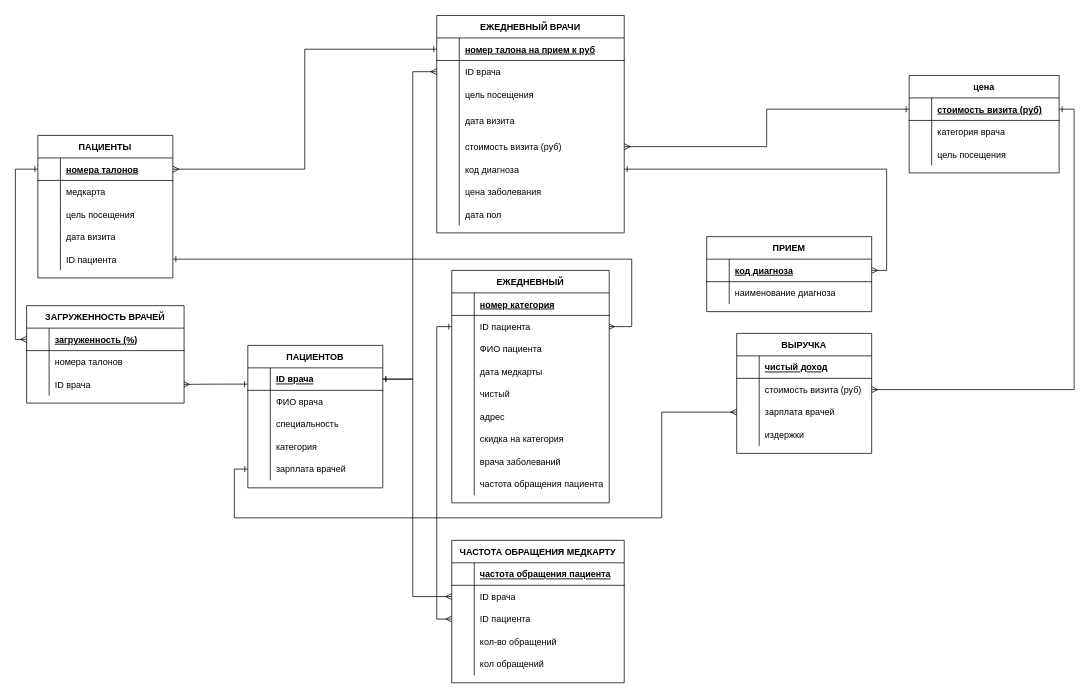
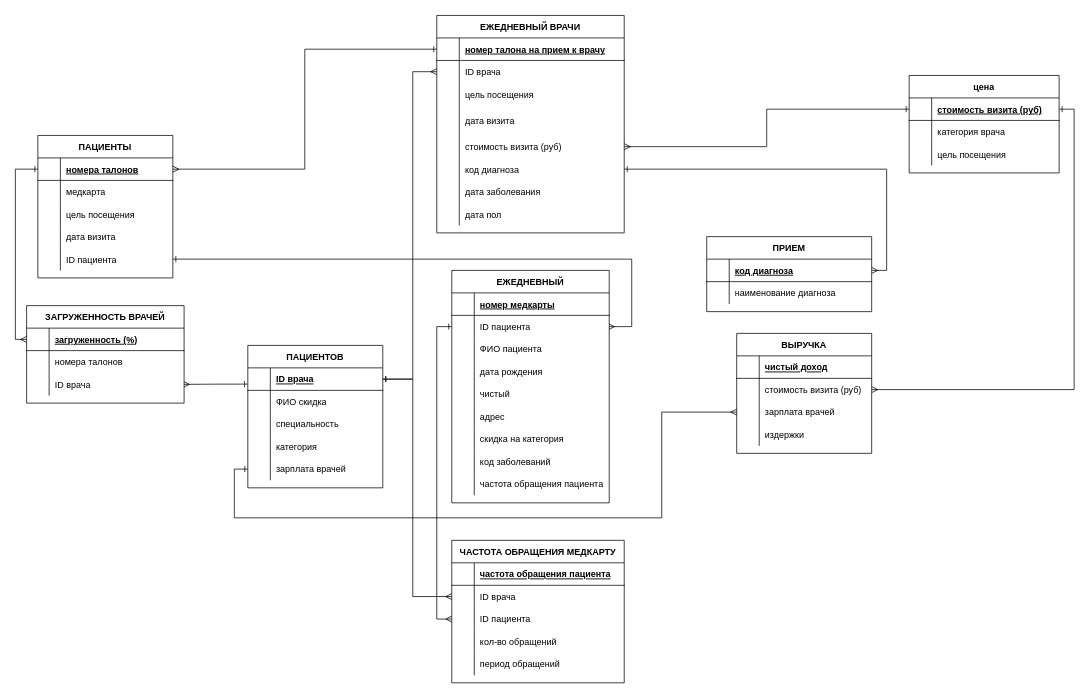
node "номер талона на прием к руб": label "номер талона на прием к руб" -> "номер талона на прием к врачу"
node "цена заболевания": label "цена заболевания" -> "дата заболевания"
node "номер категория": label "номер категория" -> "номер медкарты"
node "дата медкарты": label "дата медкарты" -> "дата рождения"
node "ФИО врача": label "ФИО врача" -> "ФИО скидка"
node "врача заболеваний": label "врача заболеваний" -> "код заболеваний"
node "кол обращений": label "кол обращений" -> "период обращений"
